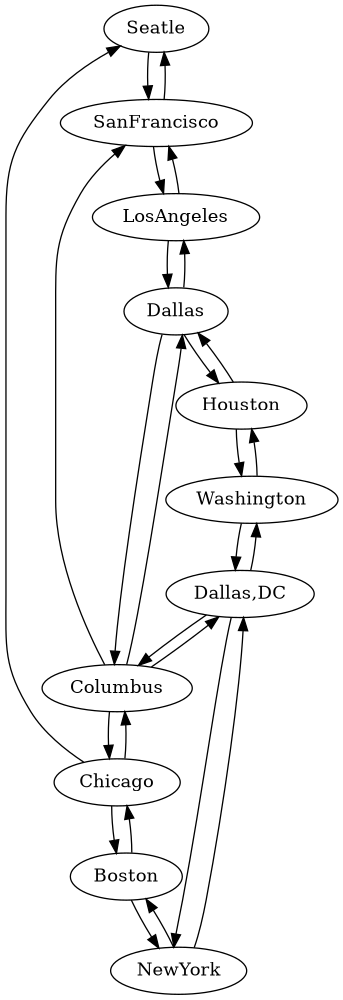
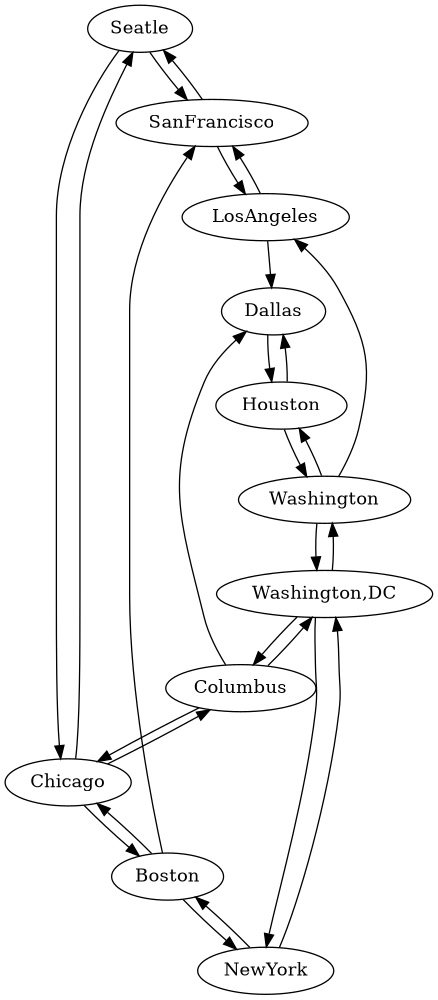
edge "Dallas" -> "LosAngeles": now "Washington" -> "LosAngeles"
edge "Seatle" -> "Chicago": added
edge "Columbus" -> "SanFrancisco": now "Boston" -> "SanFrancisco"
edge "Dallas" -> "Columbus": removed
node "Dallas,DC": label "Dallas,DC" -> "Washington,DC"
